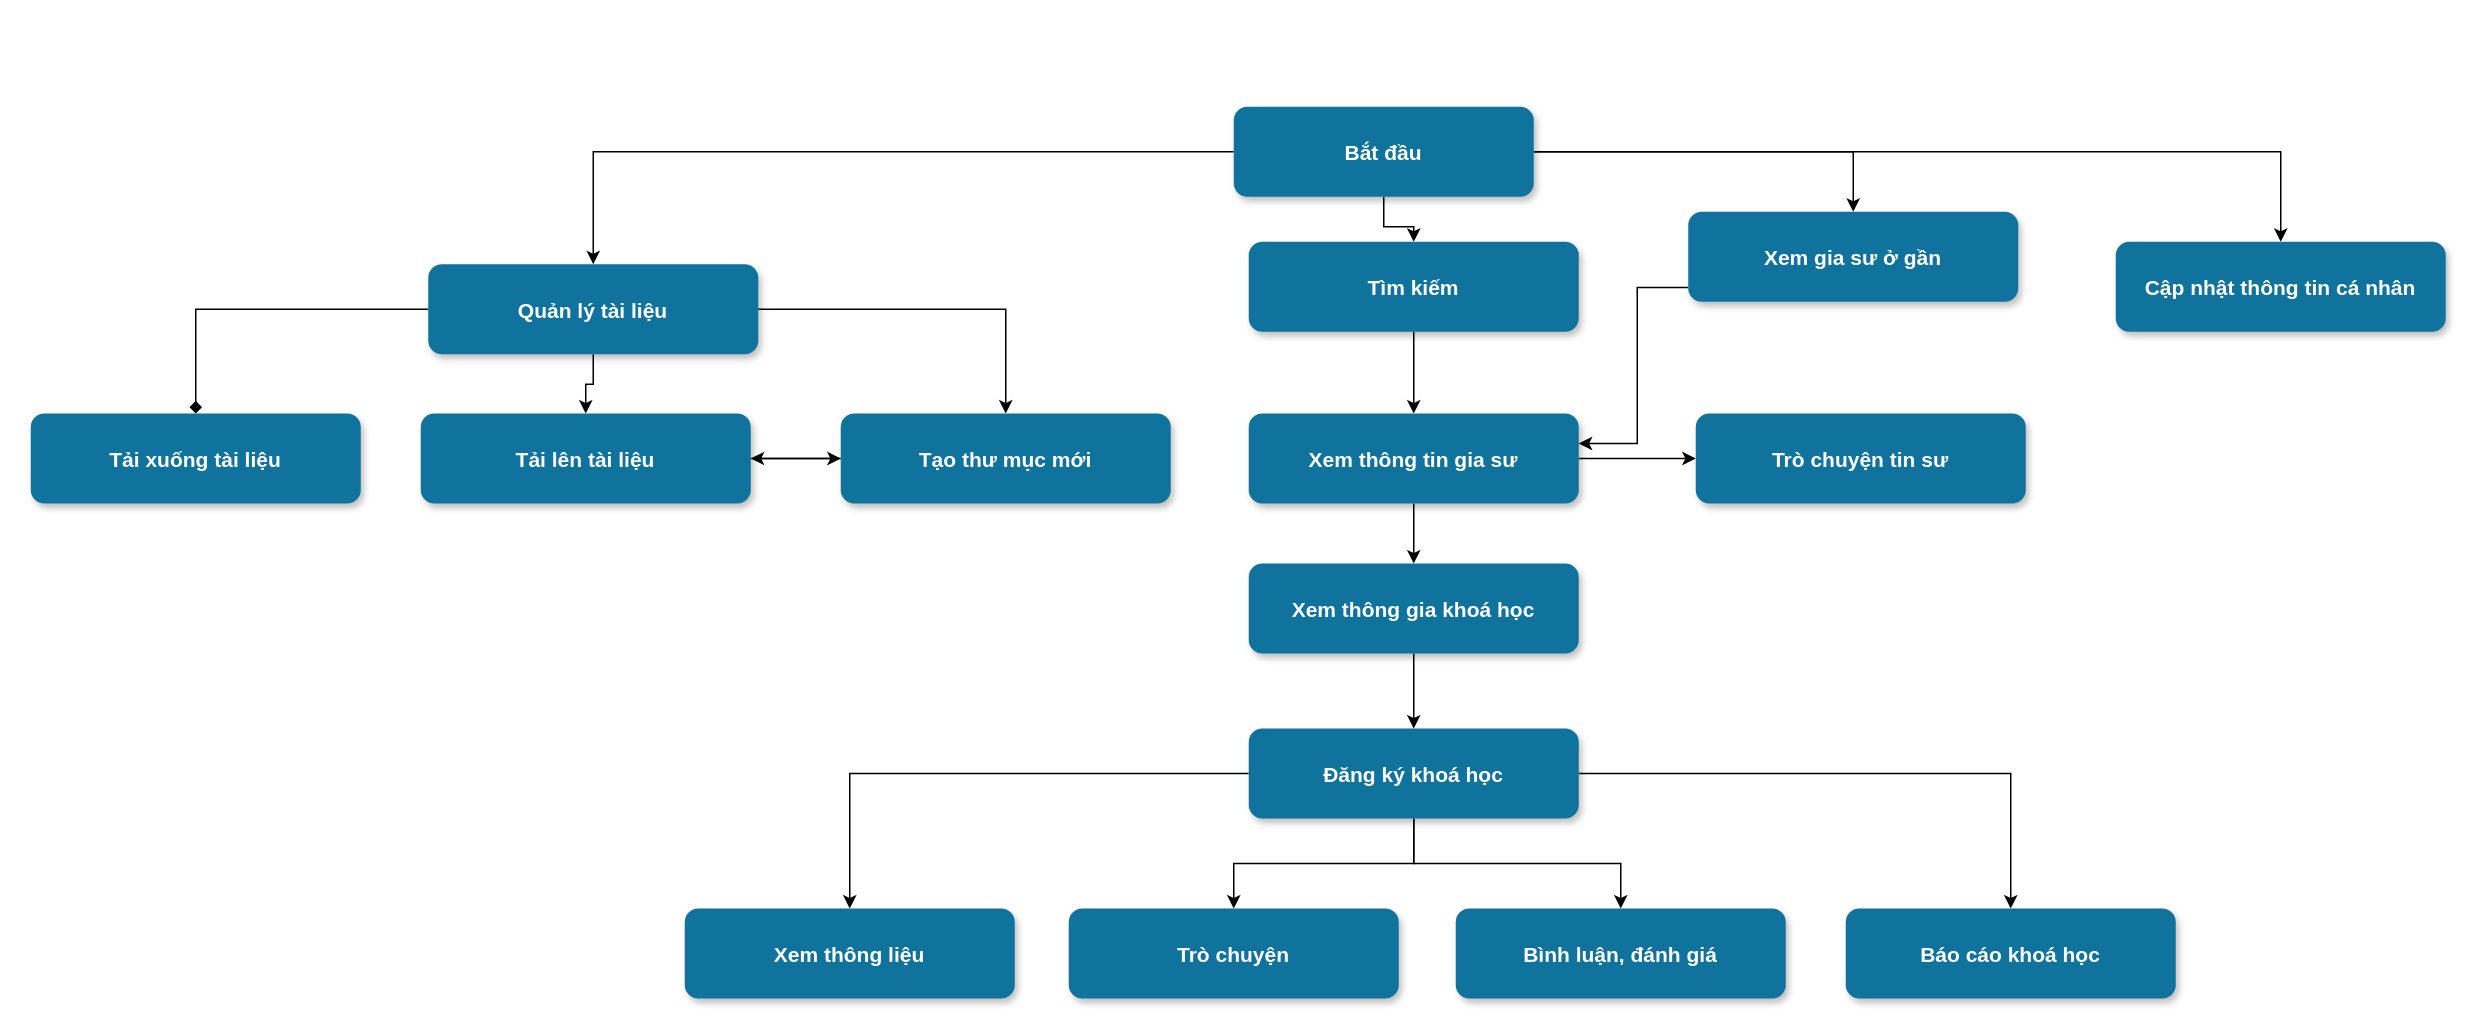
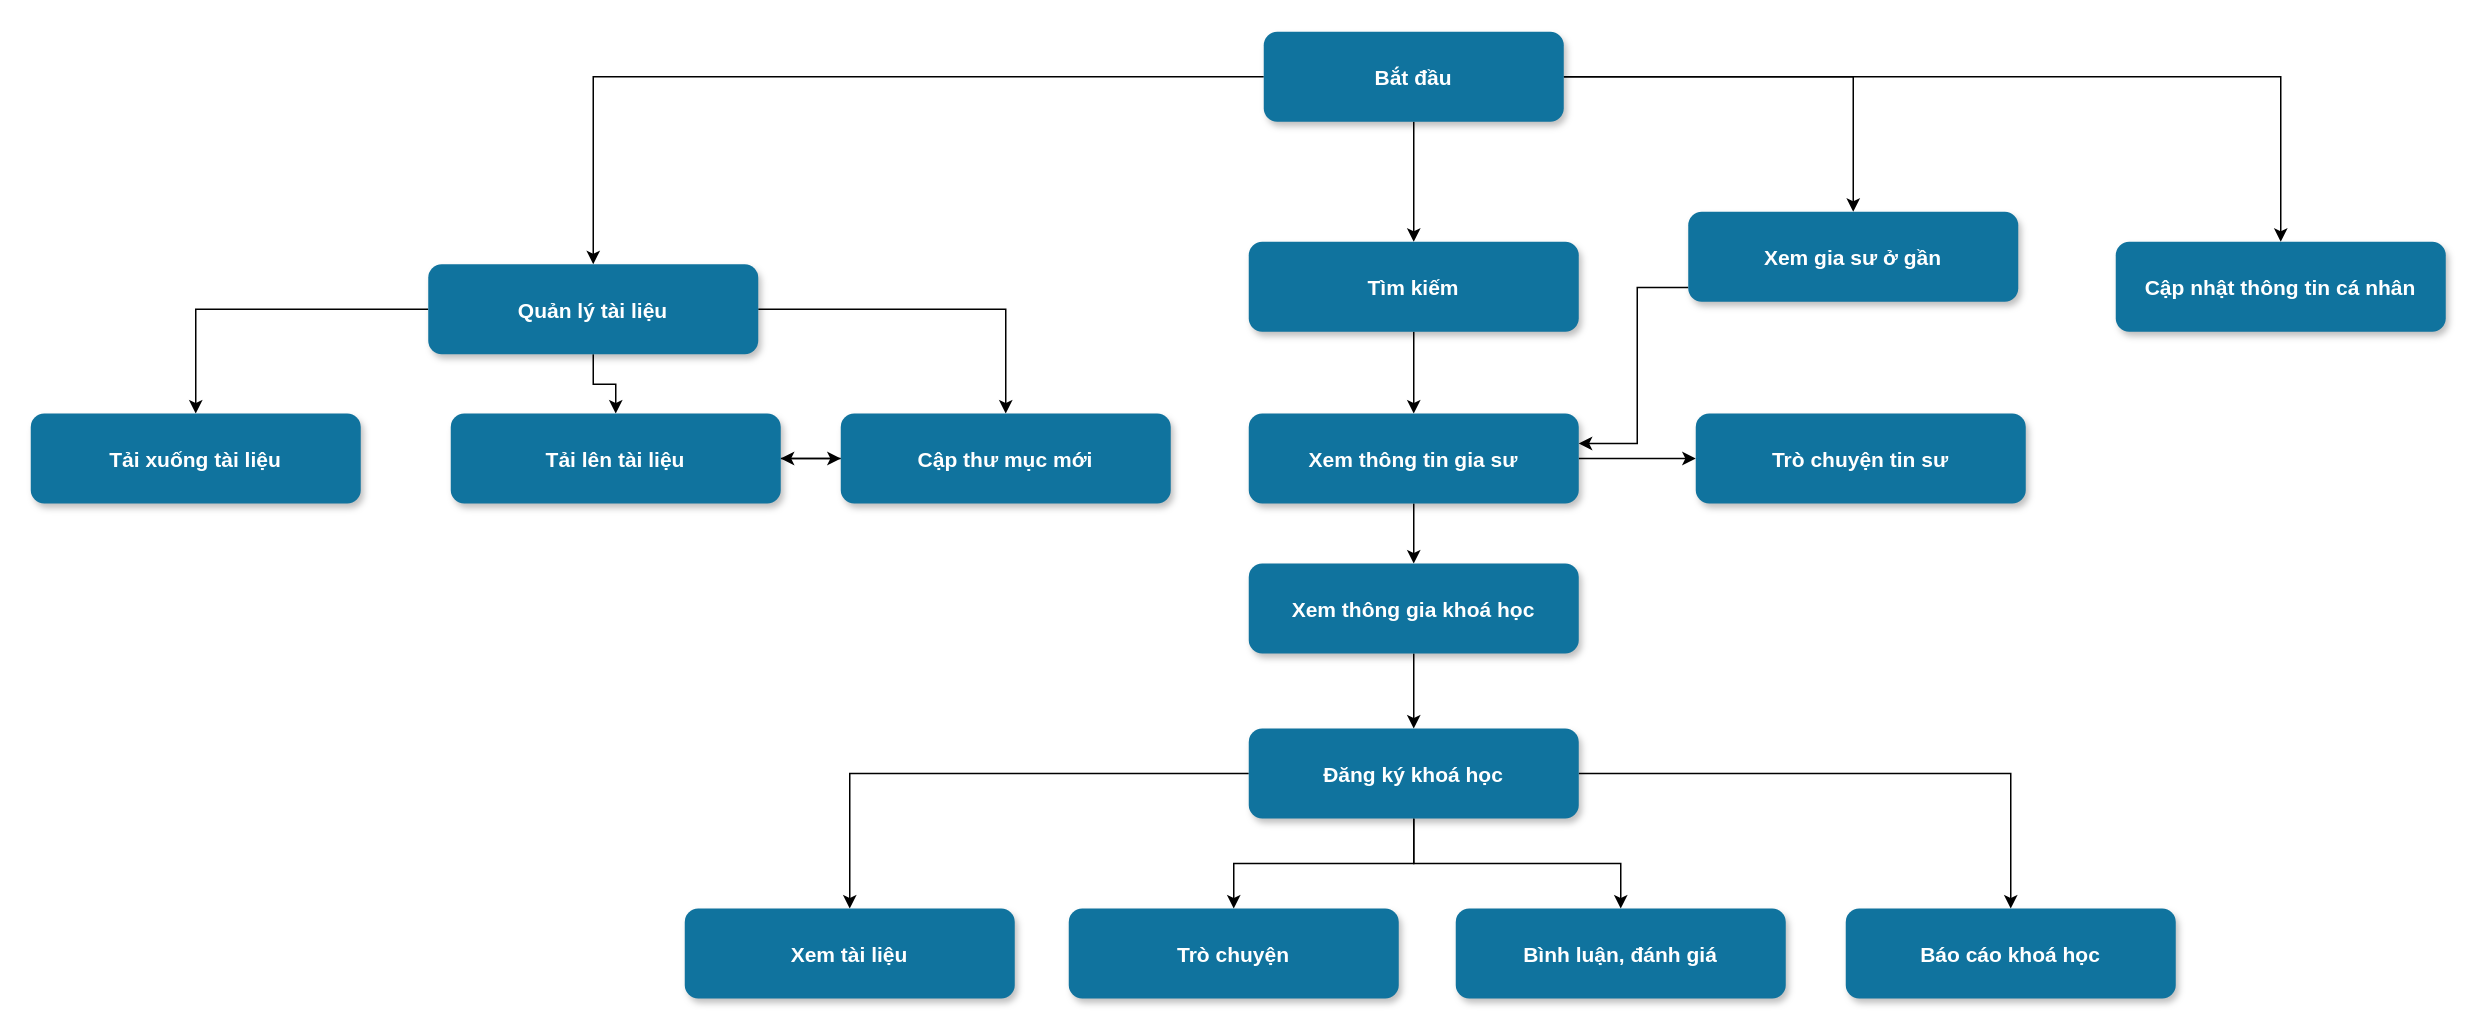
node "Bắt đầu": moved (1384, 152) -> (1414, 77)
edge "Quản lý tài liệu" -> "Tải xuống tài liệu": arrowhead diamond -> classic
node "Tải lên tài liệu": moved (586, 458) -> (616, 458)
node "Tạo thư mục mới": label "Tạo thư mục mới" -> "Cập thư mục mới"
node "Xem thông liệu": label "Xem thông liệu" -> "Xem tài liệu"
